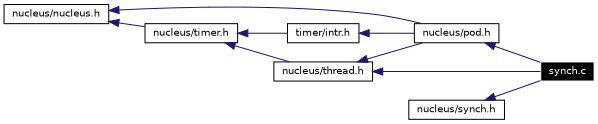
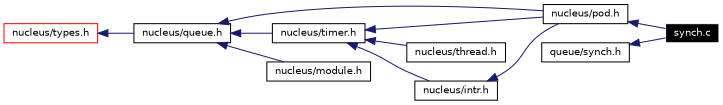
node "nucleus/nucleus.h": label "nucleus/nucleus.h" -> "nucleus/queue.h"
node "nucleus/types.h": added
node "timer/intr.h": label "timer/intr.h" -> "nucleus/intr.h"
edge "nucleus/pod.h" -> "nucleus/thread.h": now "nucleus/pod.h" -> "nucleus/timer.h"
node "nucleus/module.h": added
edge "synch.c" -> "nucleus/thread.h": removed
node "nucleus/synch.h": label "nucleus/synch.h" -> "queue/synch.h"
